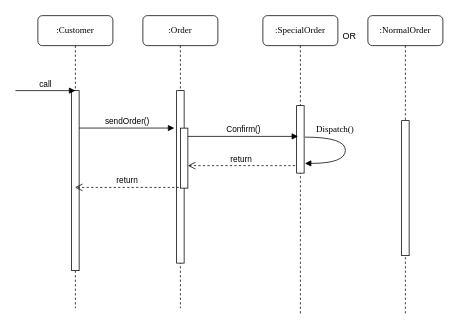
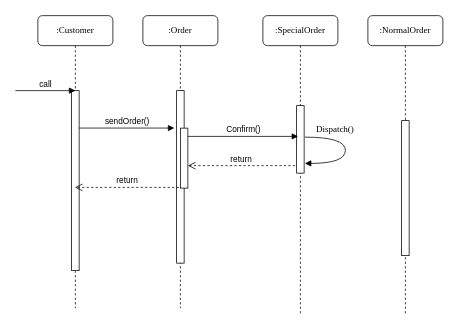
node "OR": removed
